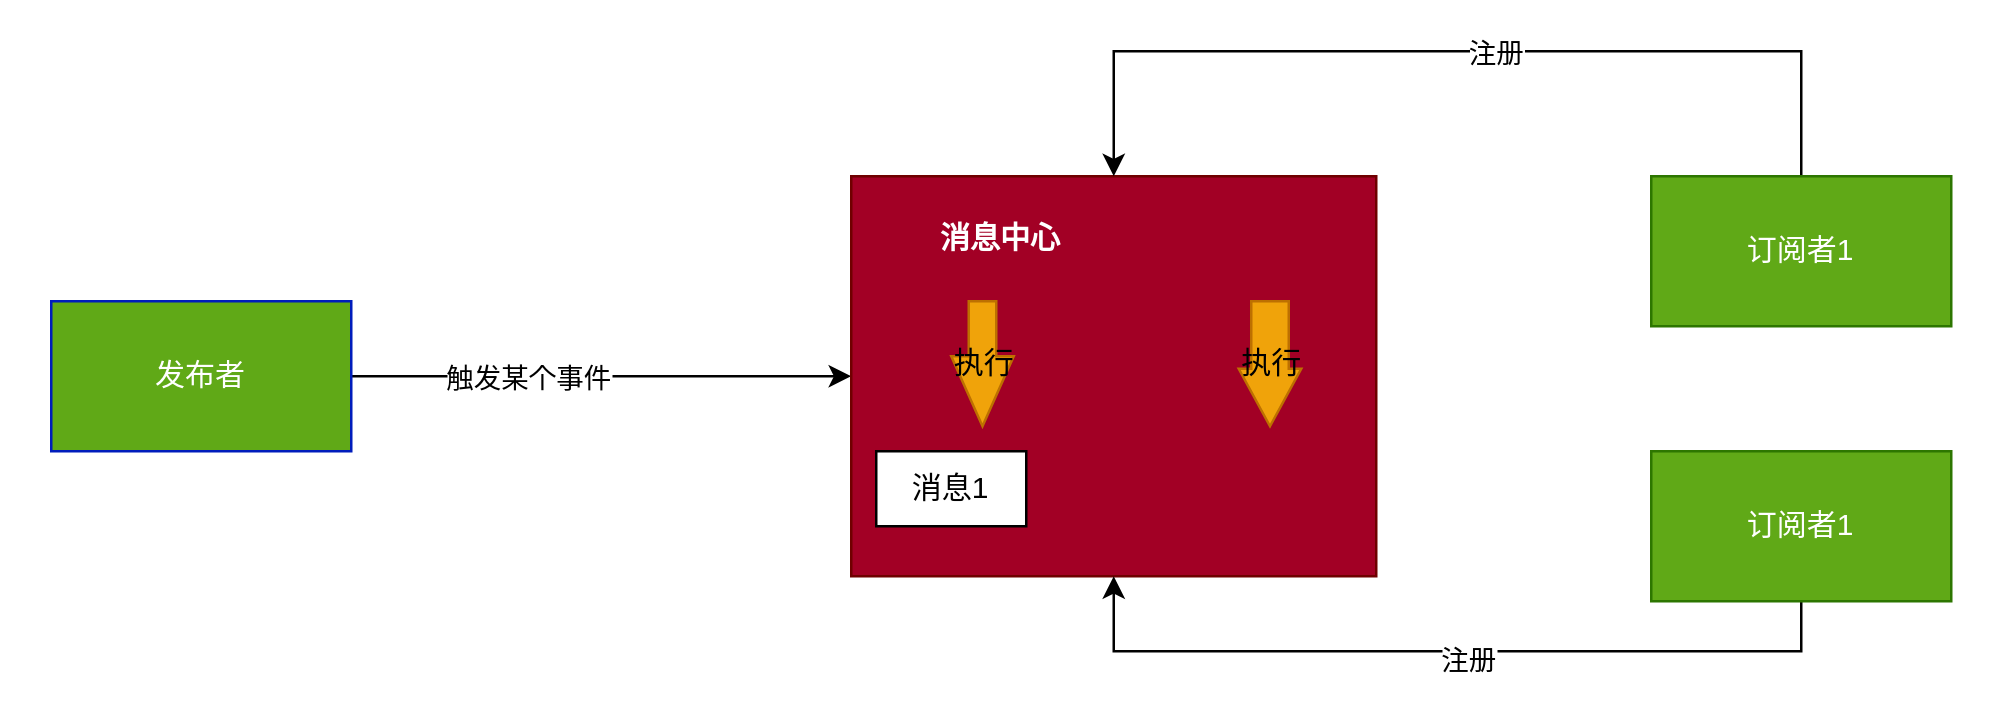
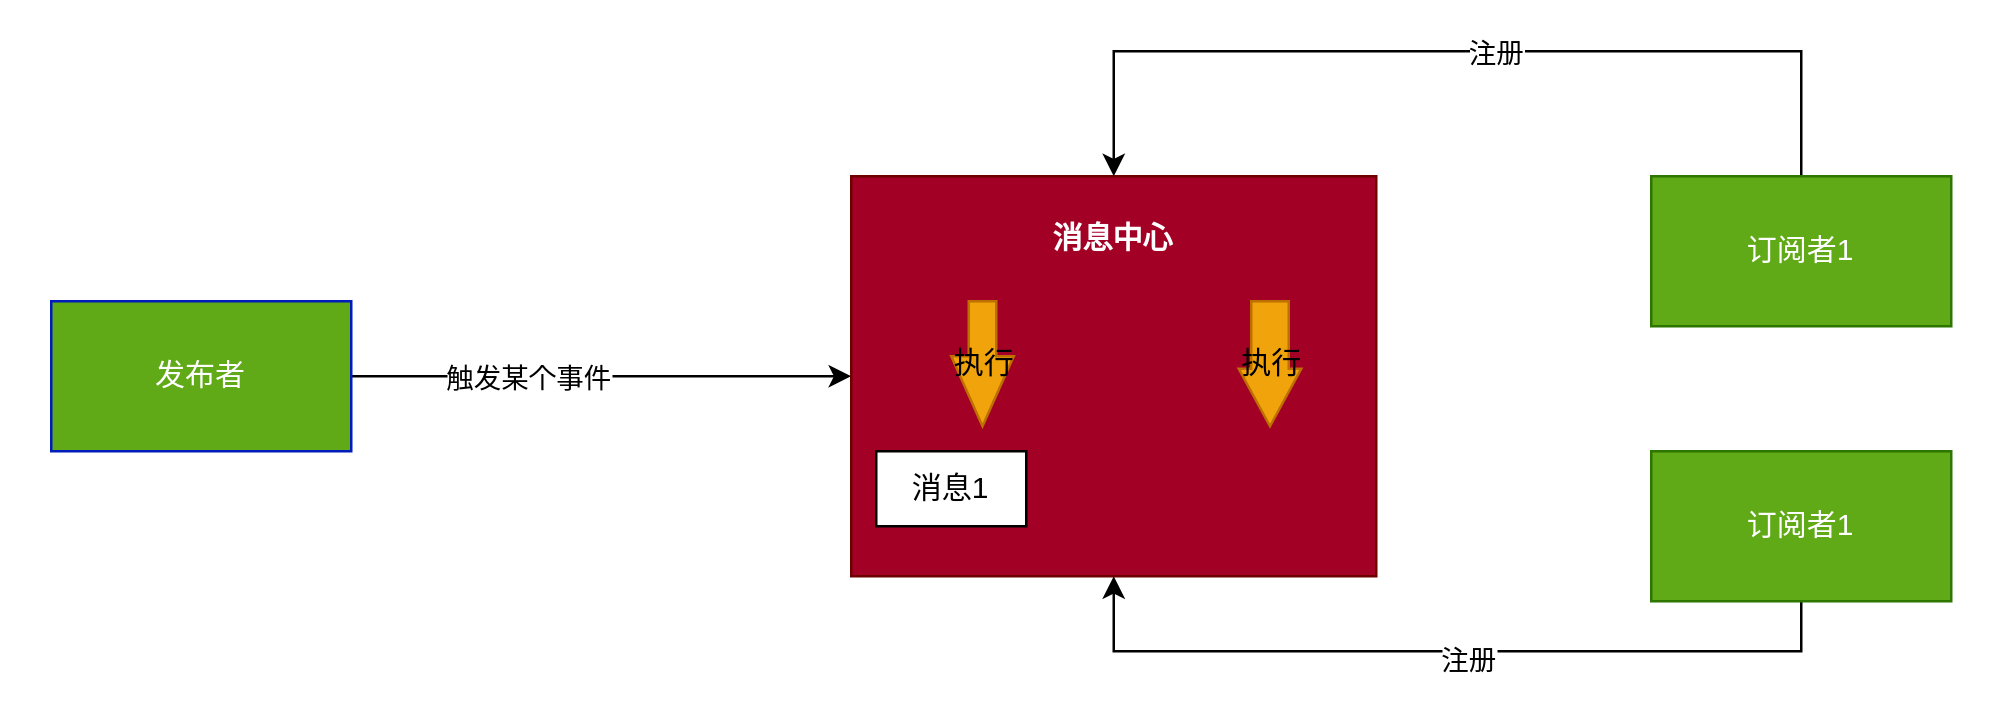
node "消息中心": moved (1001, 239) -> (1114, 239)
